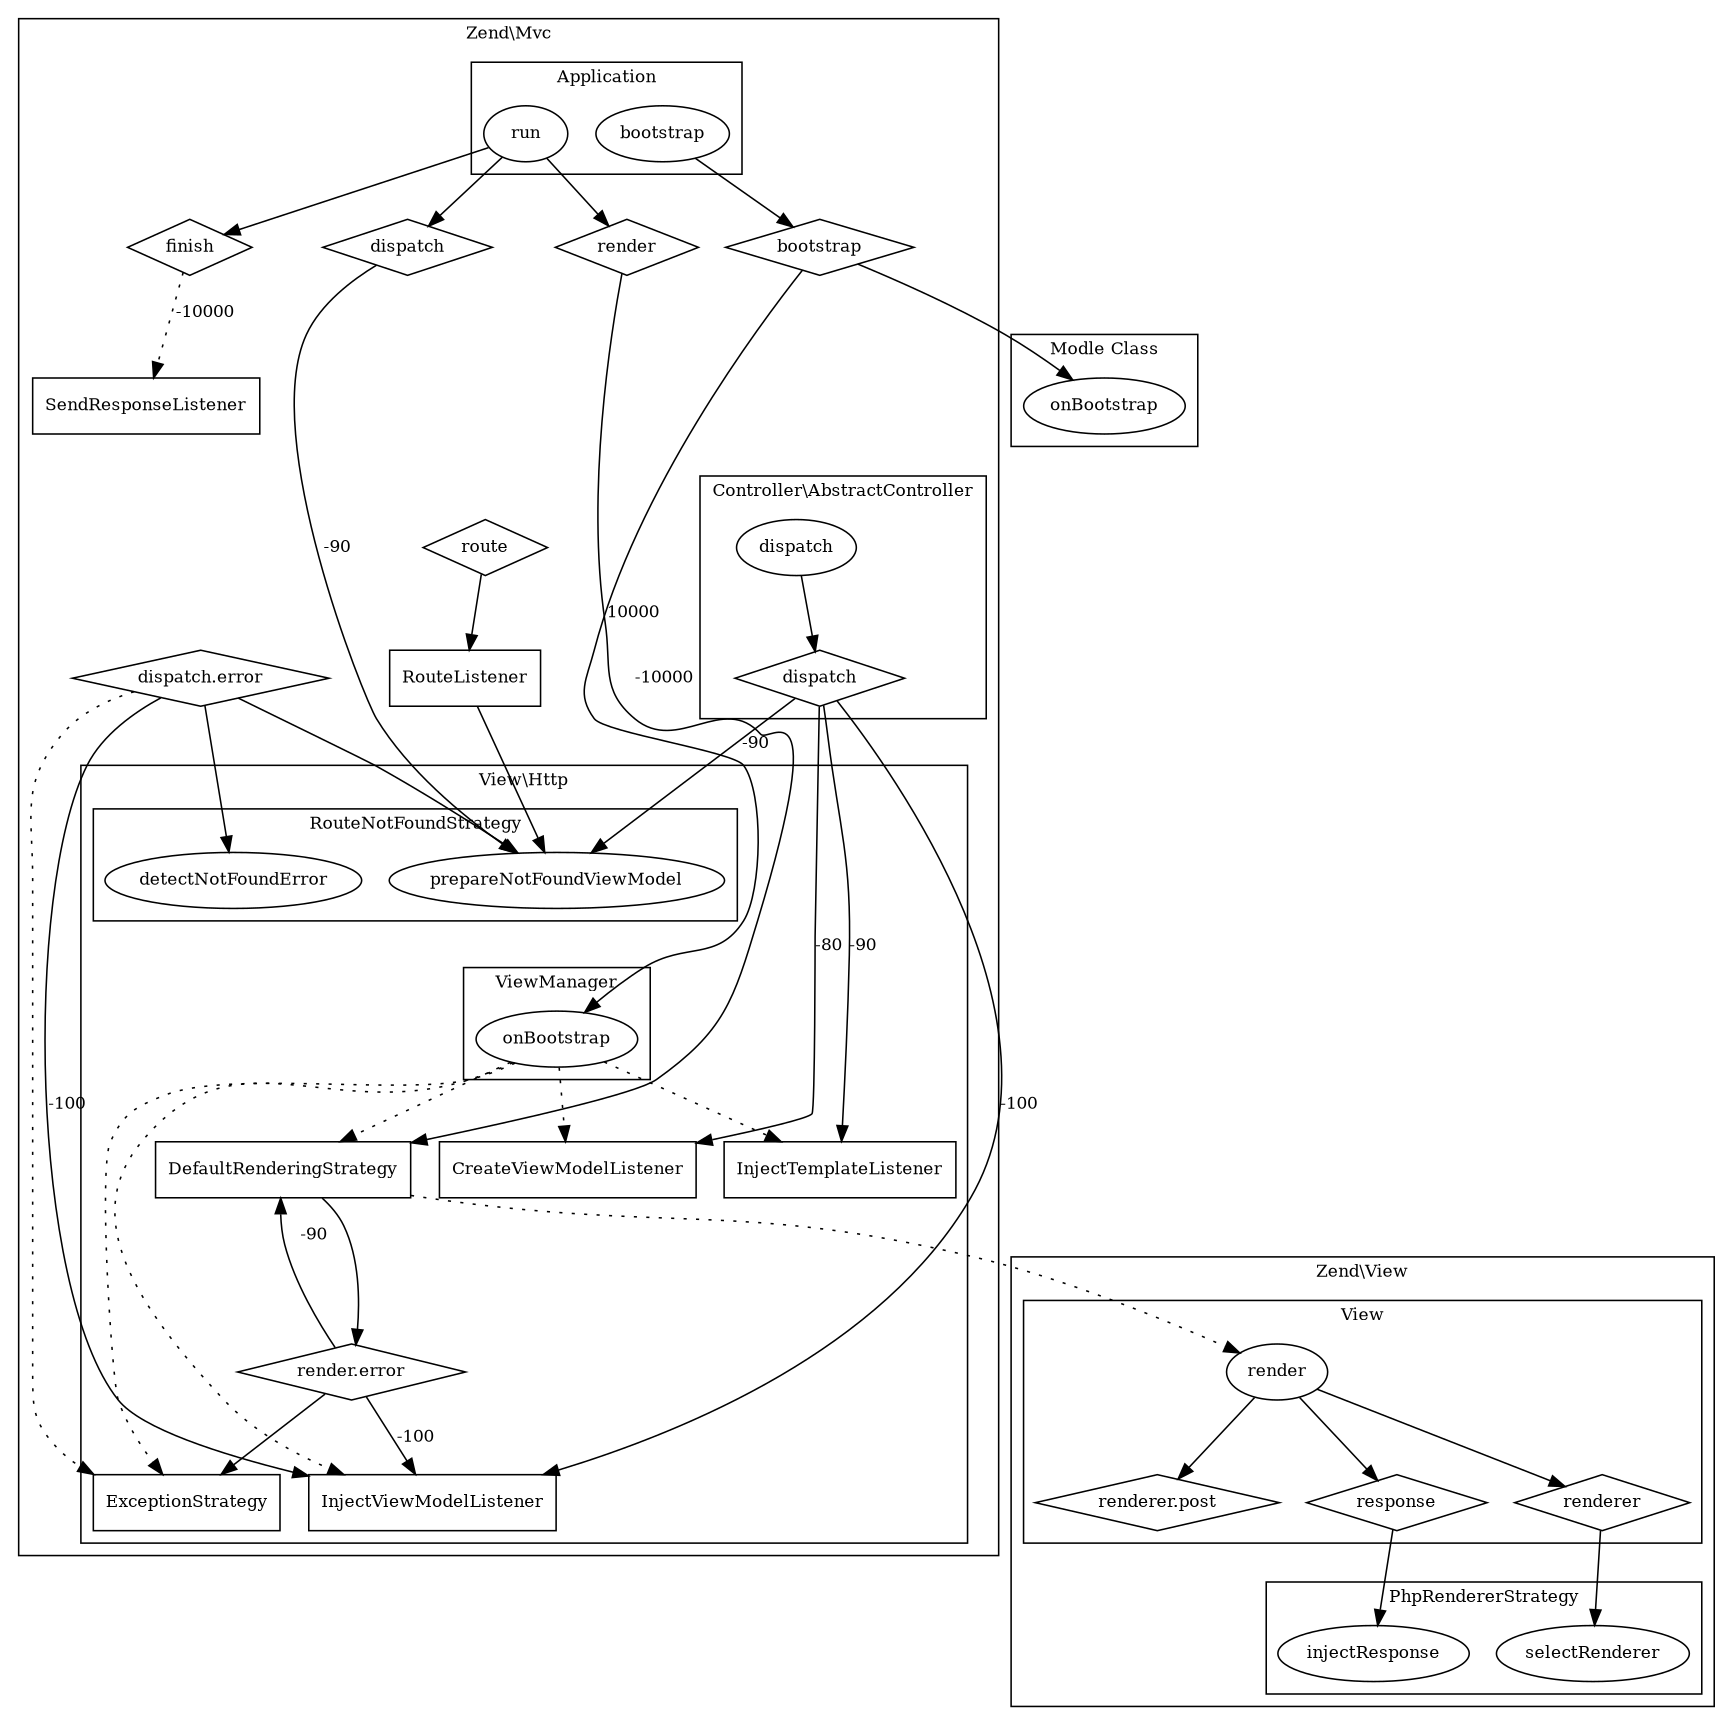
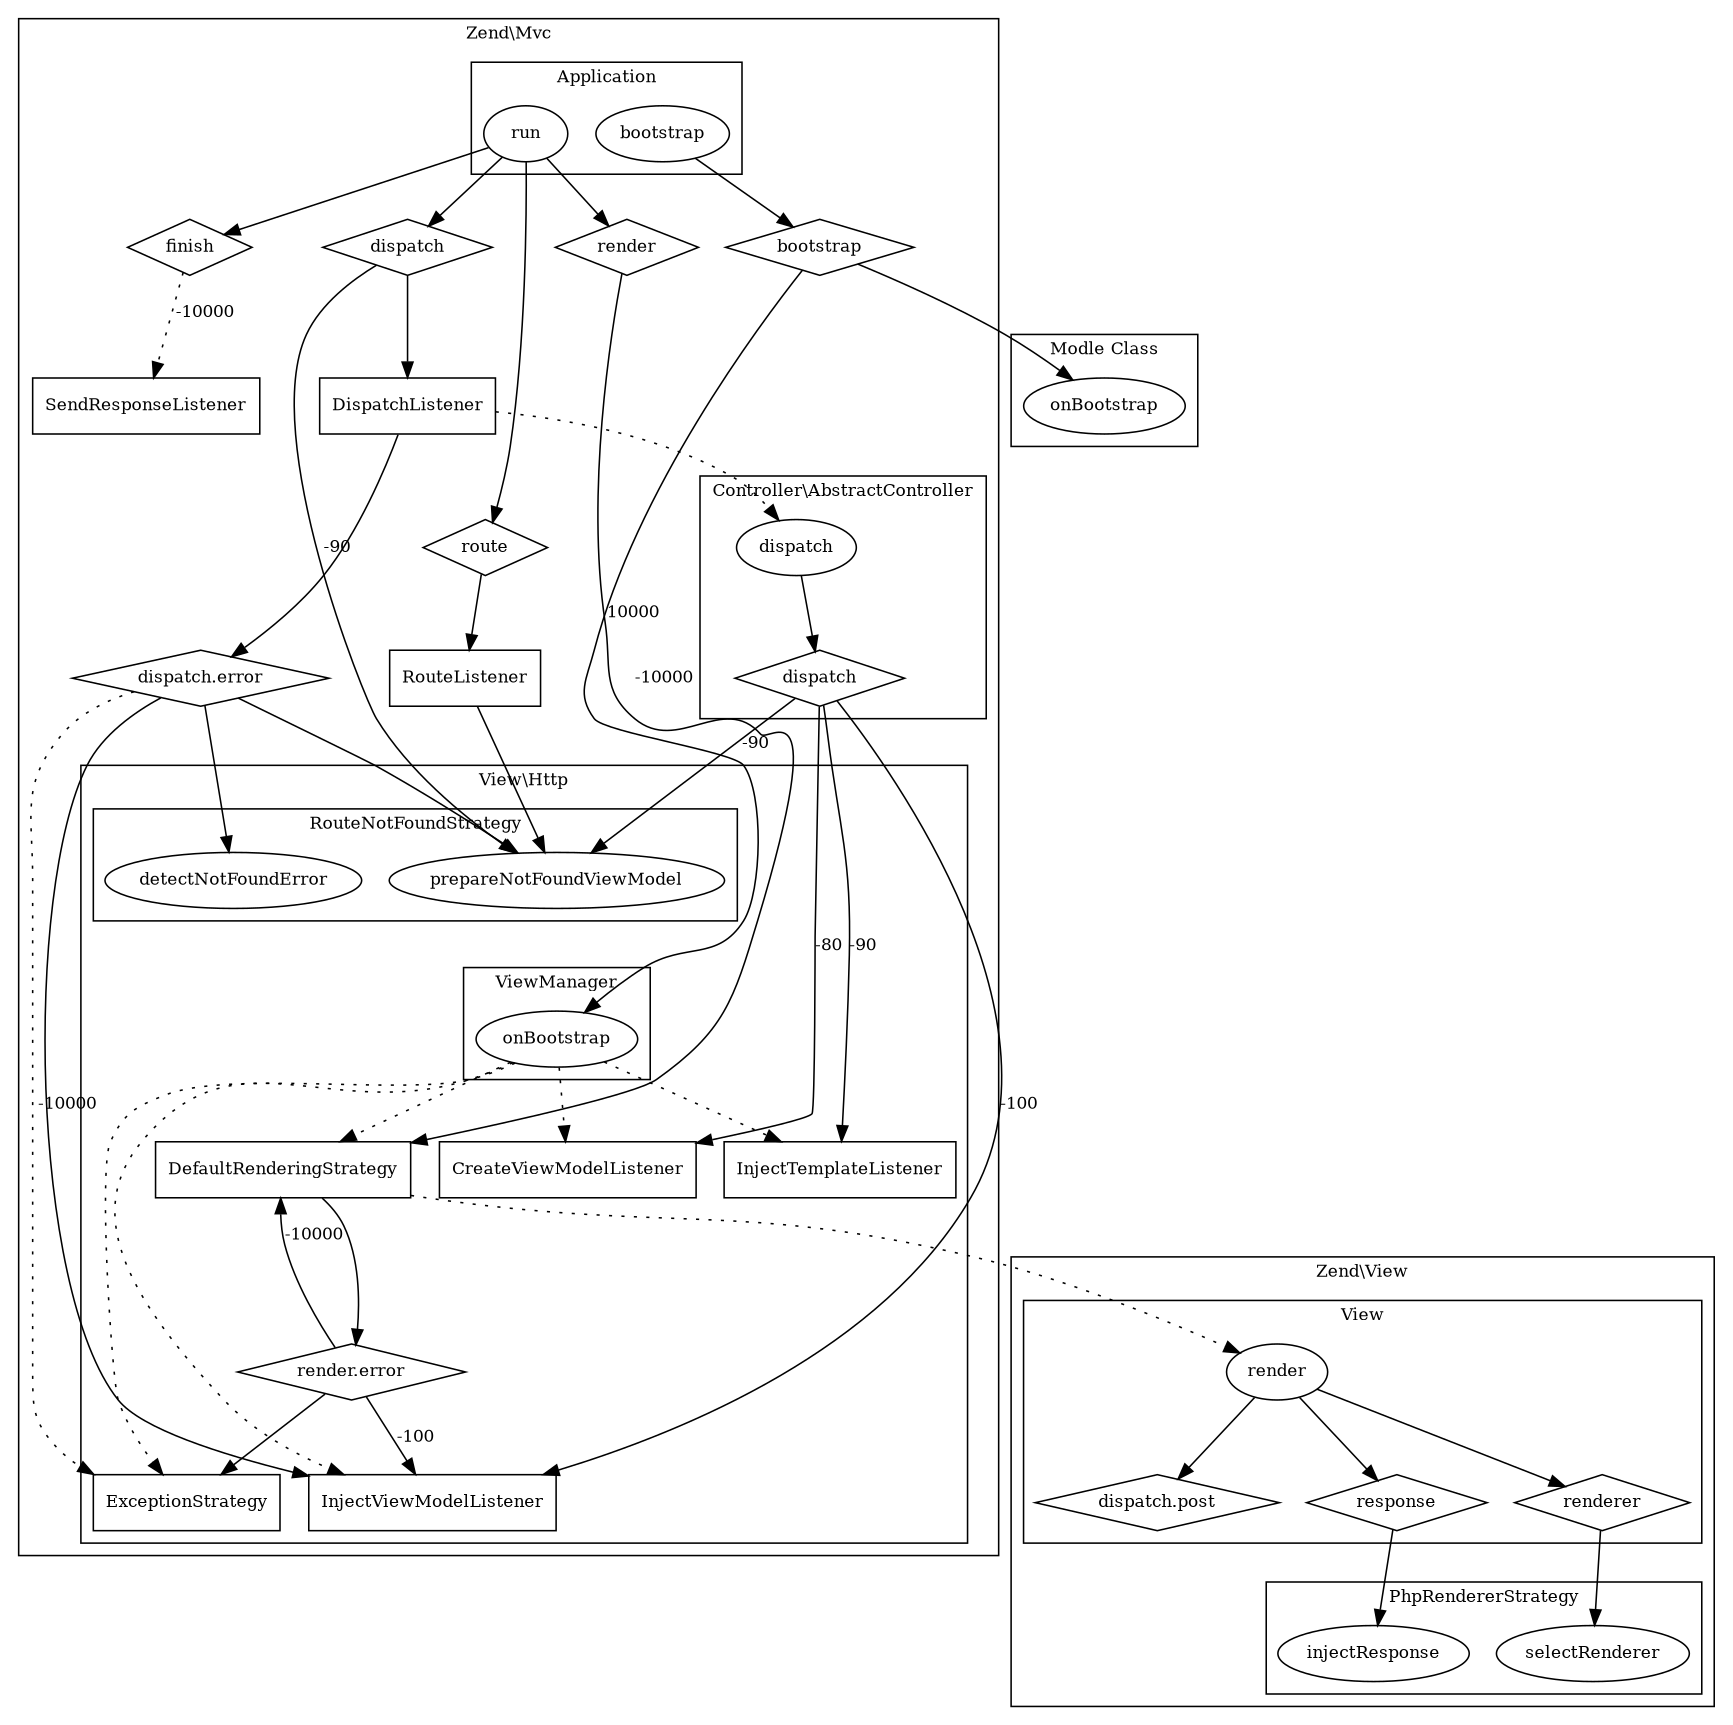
edge "run" -> "route": added
node "DispatchListener": added
edge "dispatch.error" -> "InjectViewModelListener": label "-100" -> "-10000"
edge "render.error" -> "DefaultRenderingStrategy": label "-90" -> "-10000"
node "renderer.post": label "renderer.post" -> "dispatch.post"
